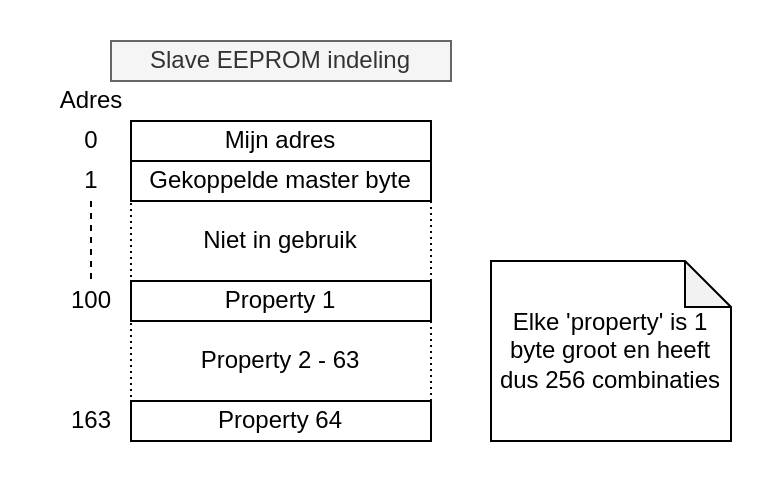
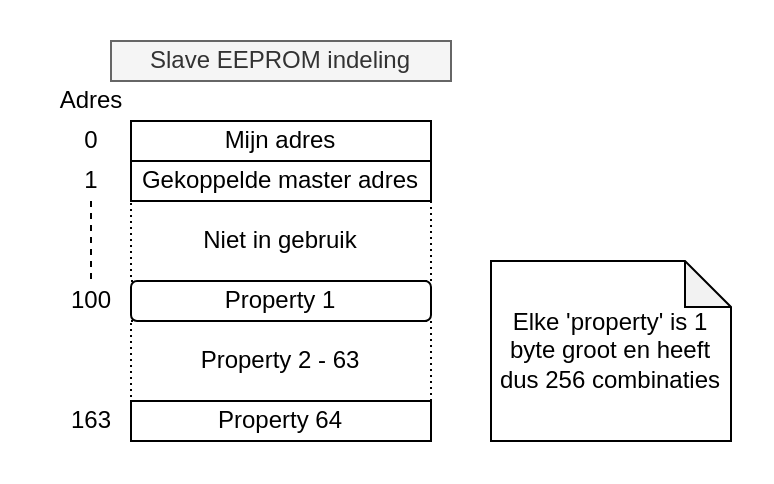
node "Gekoppelde master byte": label "Gekoppelde master byte" -> "Gekoppelde master adres"
node "Property 1": shape rectangle -> rounded rectangle
